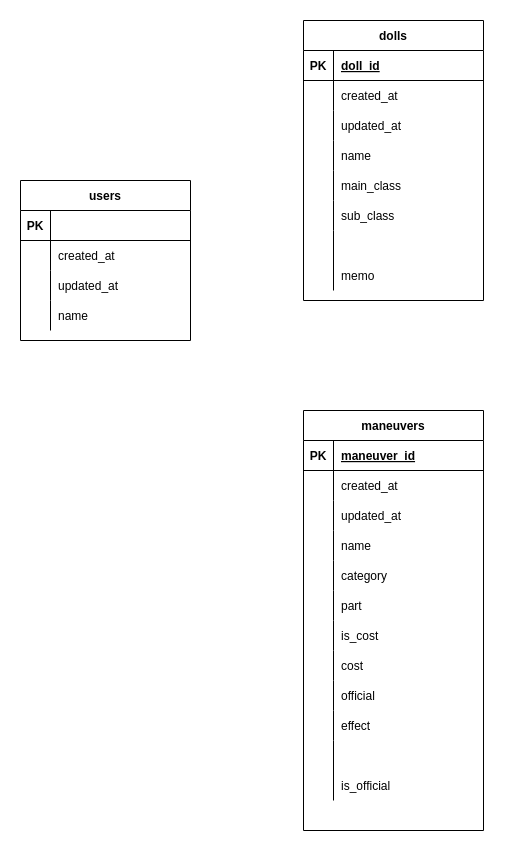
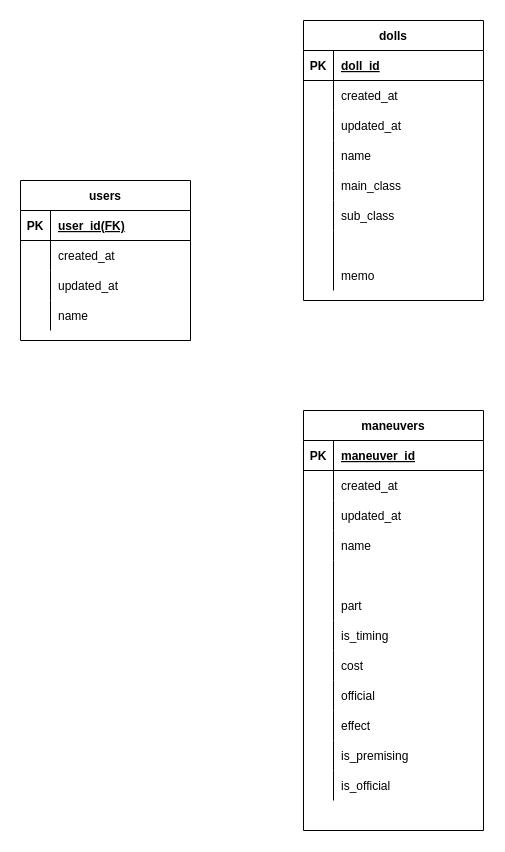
node "user_id(FK)": added
node "category": removed
node "is_cost": label "is_cost" -> "is_timing"
node "is_premising": added
